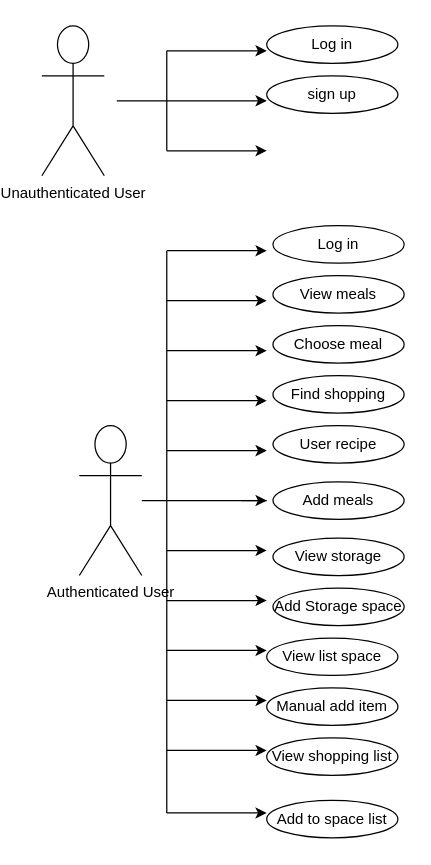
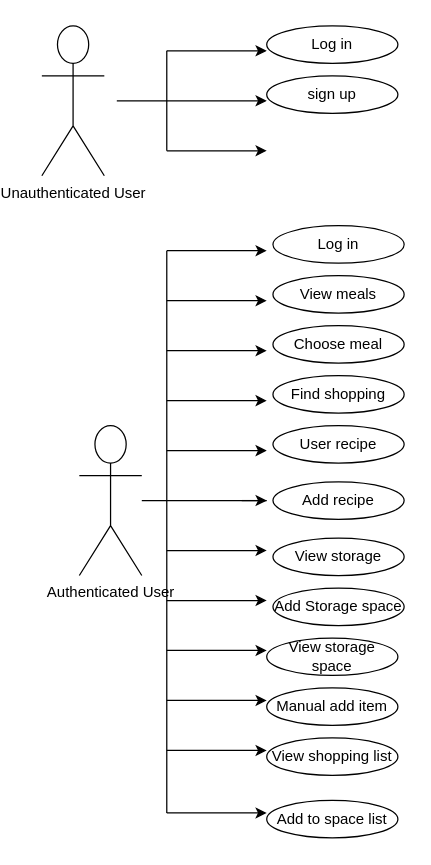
node "Add meals": label "Add meals" -> "Add recipe"
node "View list space": label "View list space" -> "View storage space"
